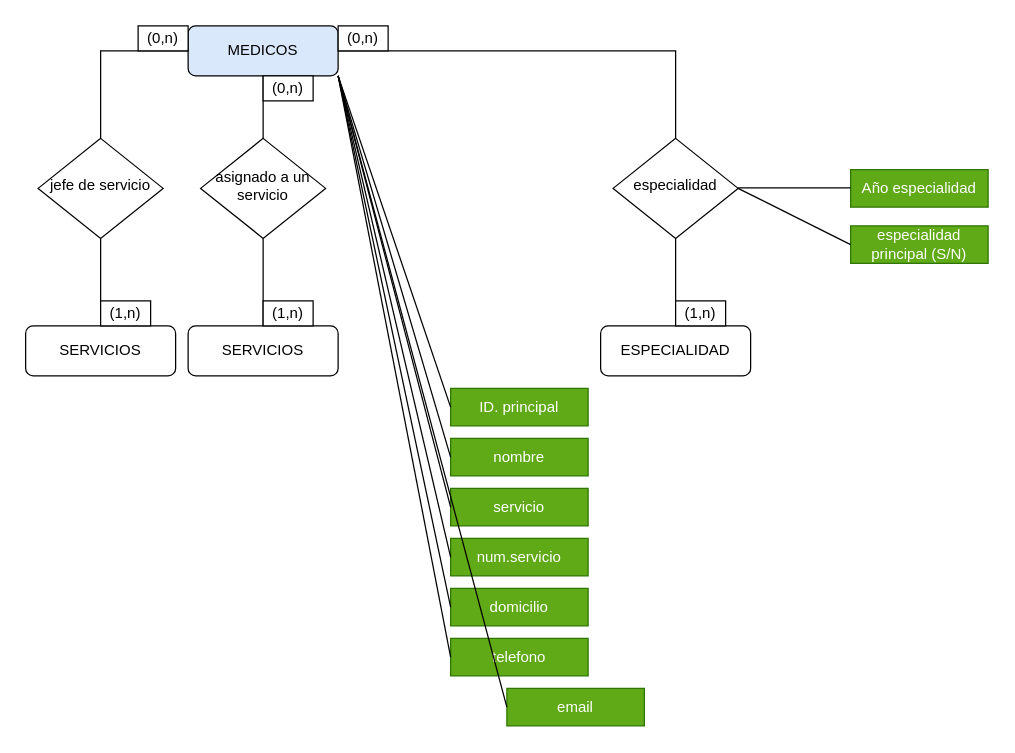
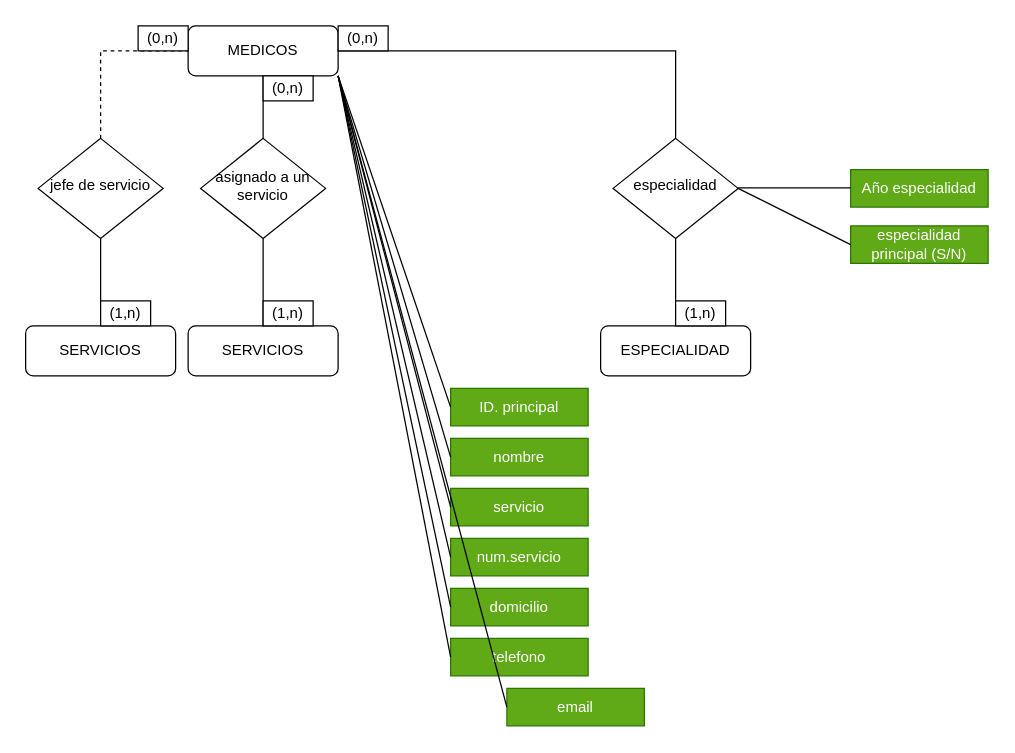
node "MEDICOS": fillcolor #dae8fc -> #ffffff
edge "MEDICOS" -- "jefe de servicio": style solid -> dashed
